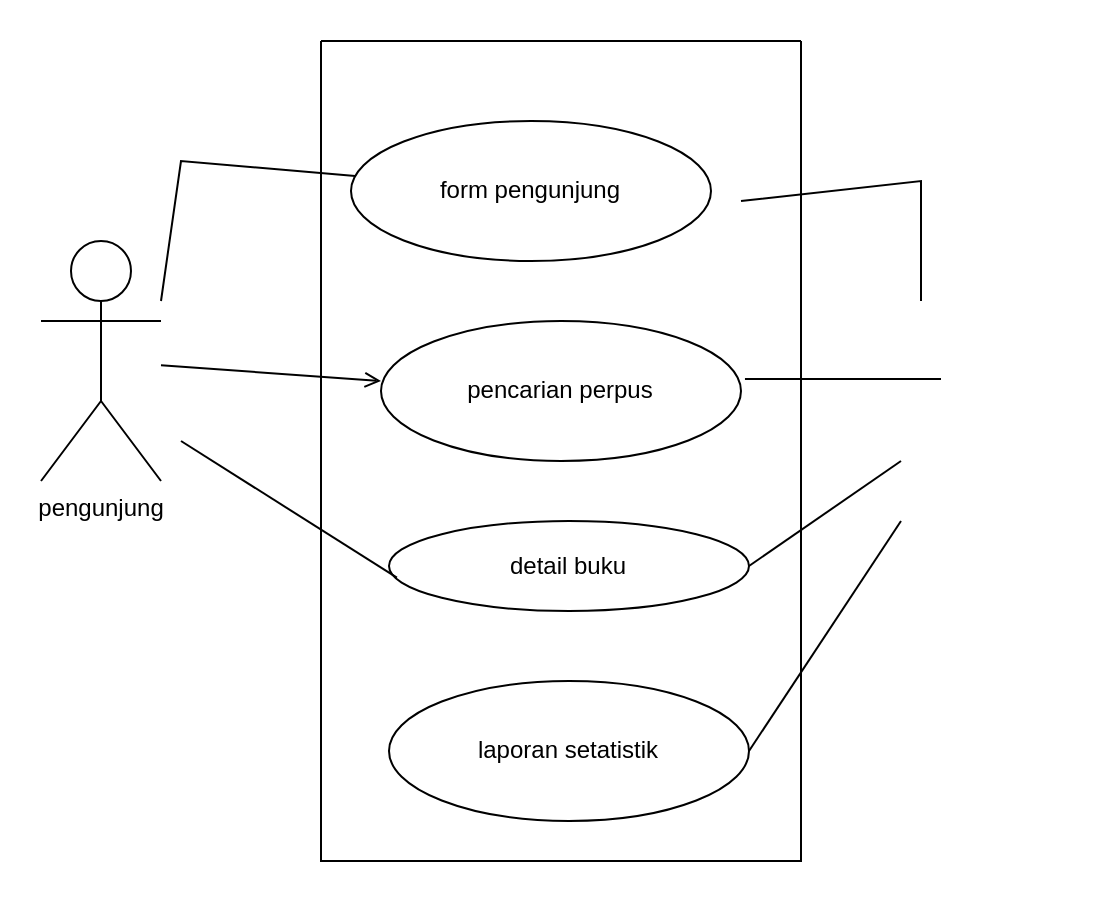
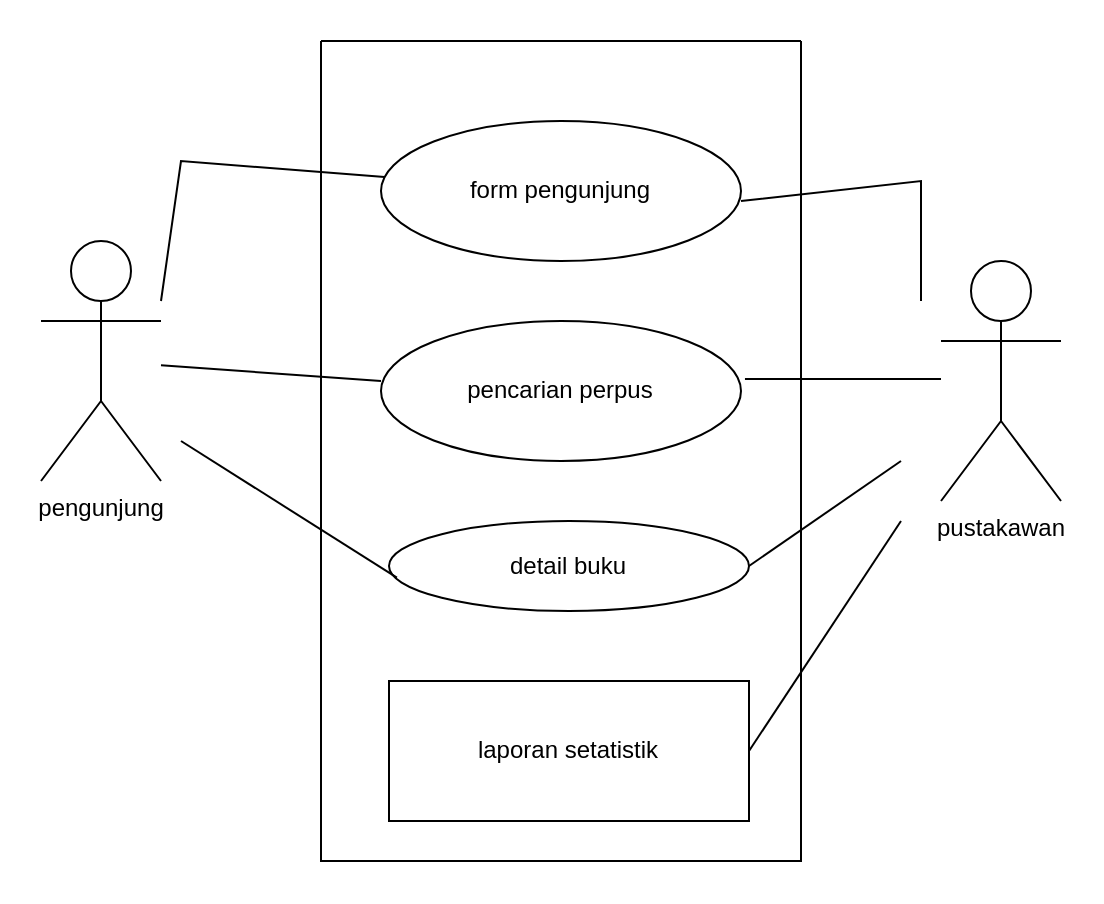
node "form pengunjung": moved (531, 191) -> (561, 191)
edge "pengunjung" -> "pencarian perpus": arrowhead open -> none
node "pustakawan": added
node "laporan setatistik": shape ellipse -> rectangle
